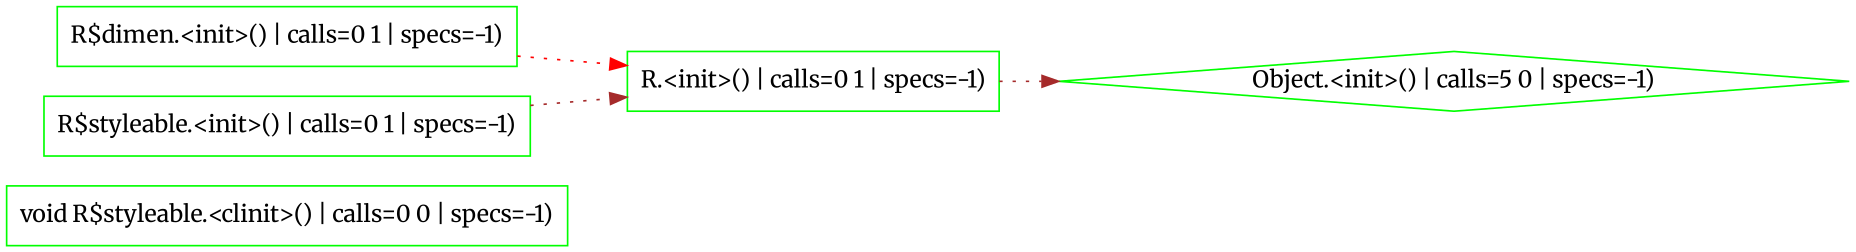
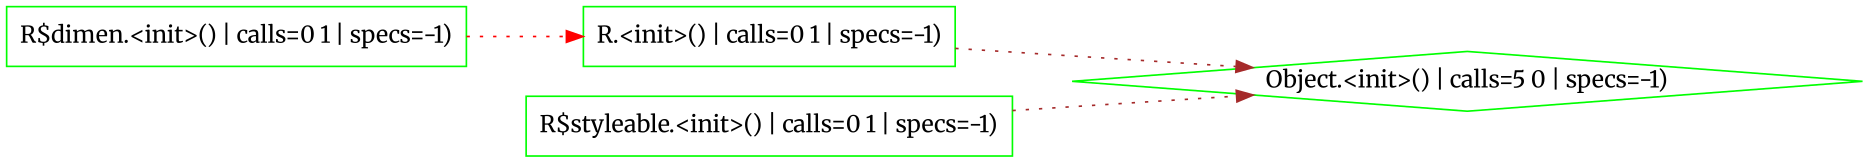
edge "R$styleable.<init>() | calls=0 1 | specs=-1)" -> "R.<init>() | calls=0 1 | specs=-1)": now "R$styleable.<init>() | calls=0 1 | specs=-1)" -> "Object.<init>() | calls=5 0 | specs=-1)"
node "void R$styleable.<clinit>() | calls=0 0 | specs=-1)": removed
